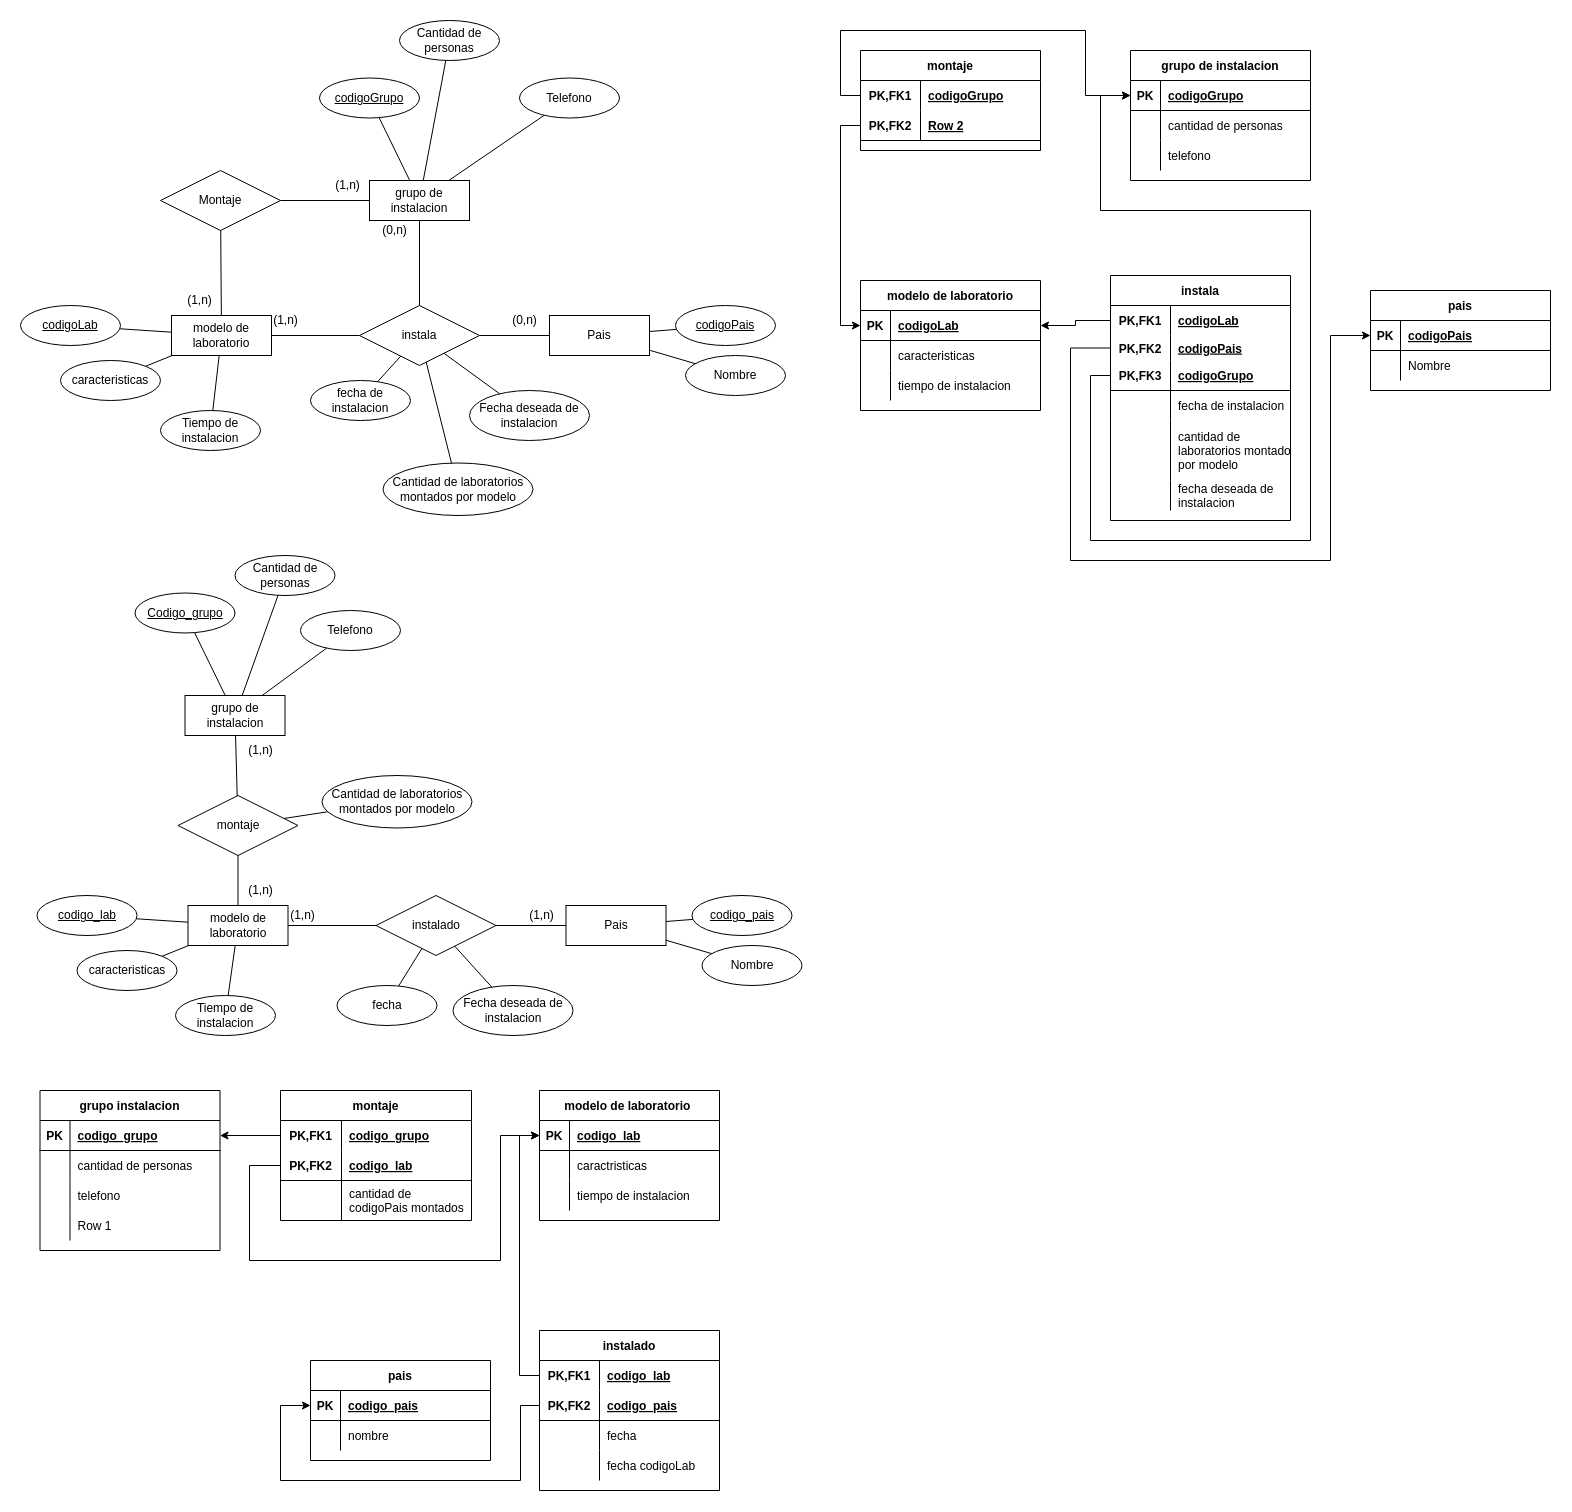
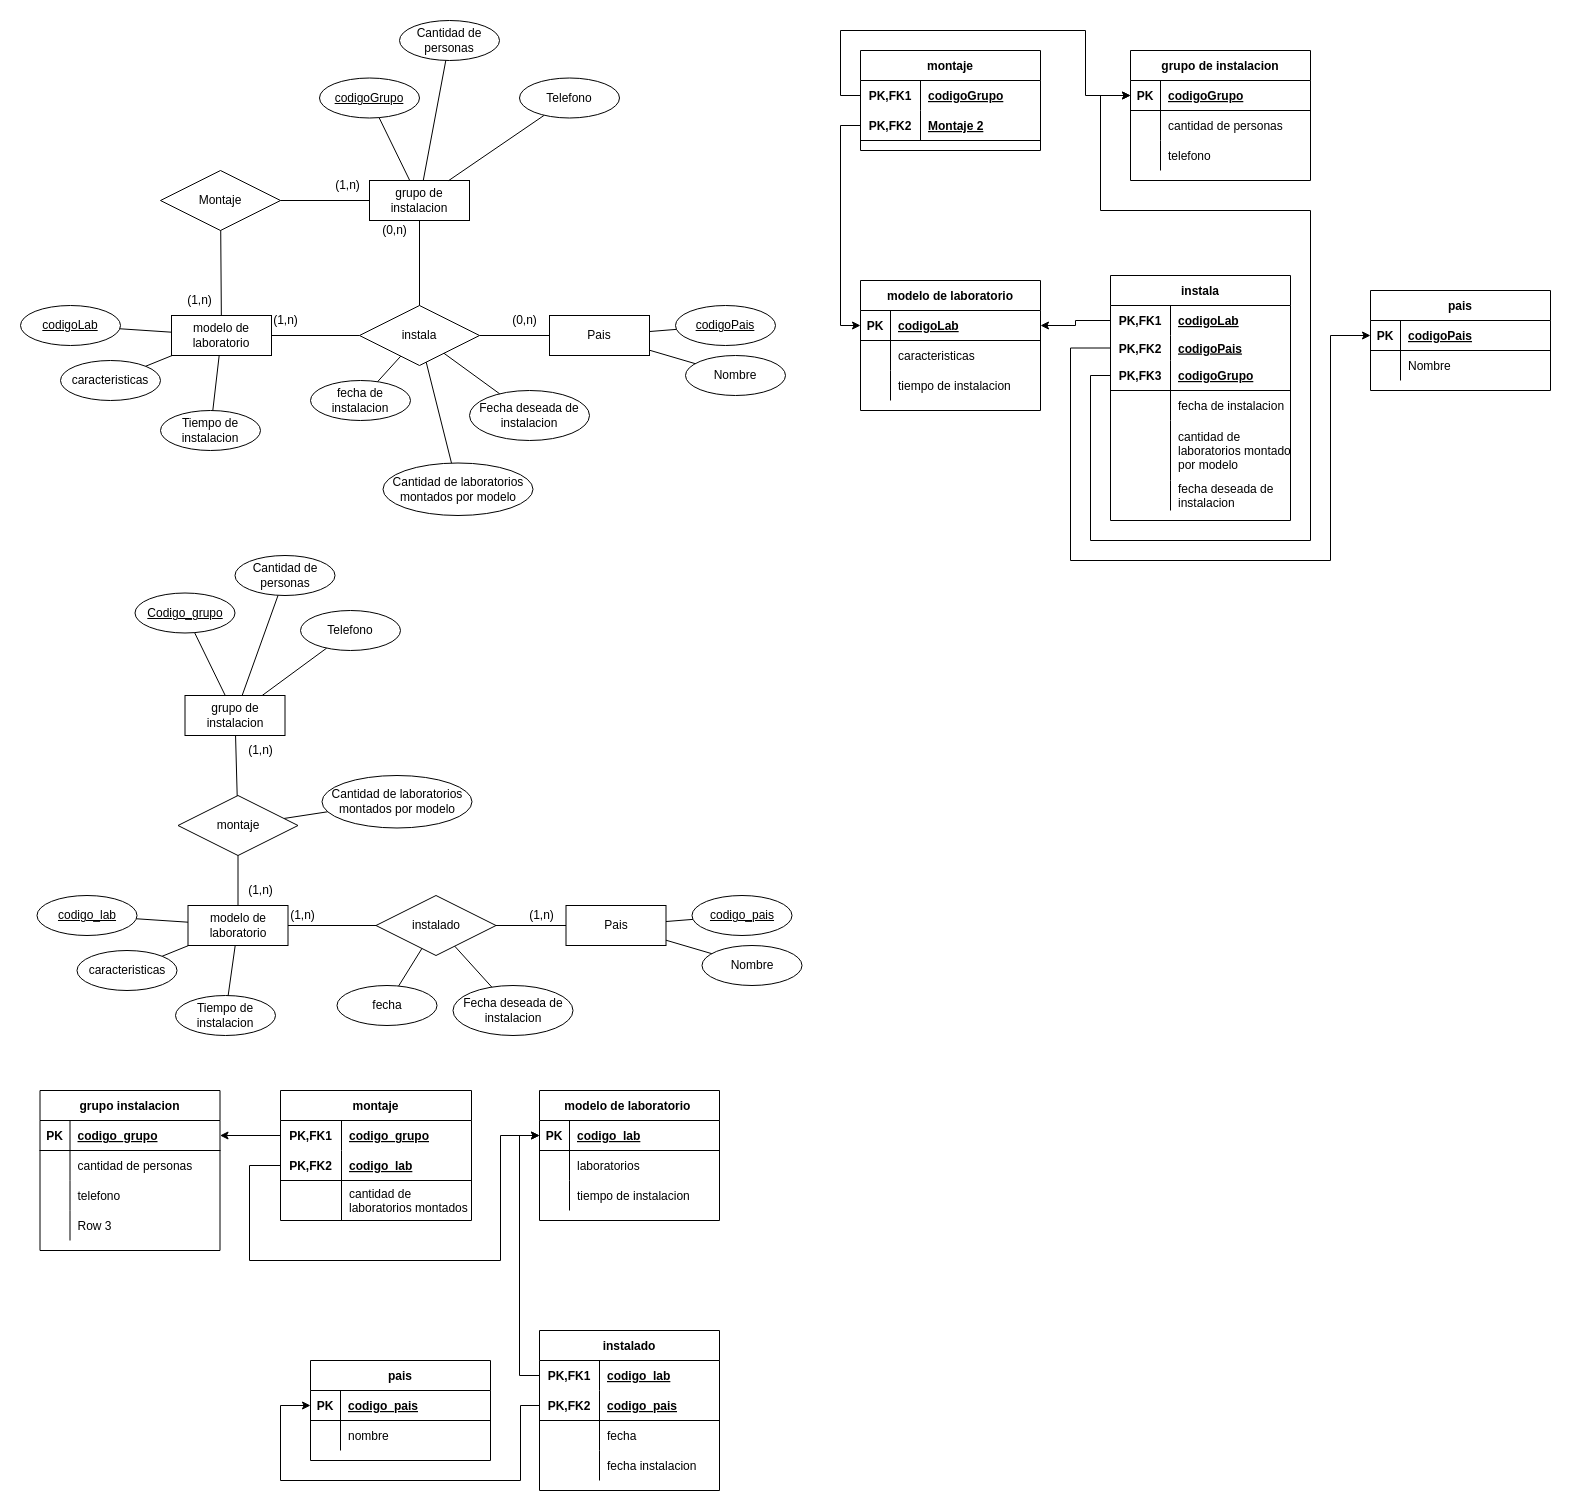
node "Row 2": label "Row 2" -> "Montaje 2"
node "caractristicas": label "caractristicas" -> "laboratorios"
node "cantidad de codigoPais montados": label "cantidad de codigoPais montados" -> "cantidad de laboratorios montados"
node "Row 1": label "Row 1" -> "Row 3"
node "fecha codigoLab": label "fecha codigoLab" -> "fecha instalacion"
